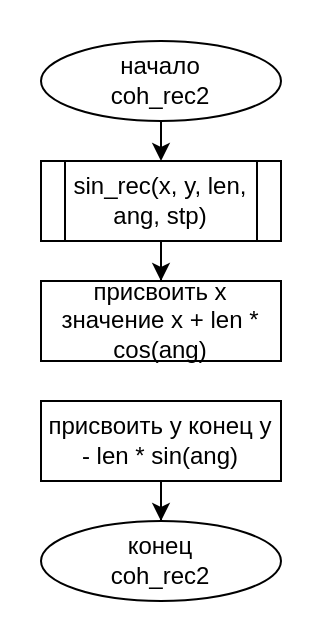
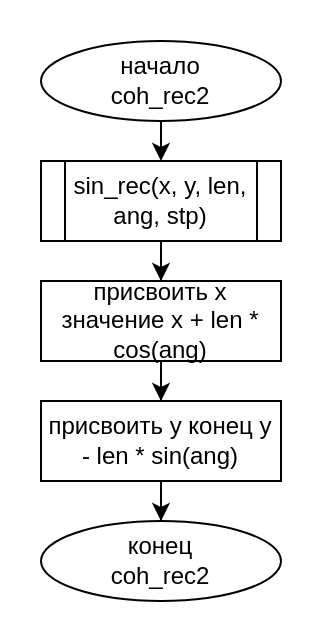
edge "присвоить x значение x + len * cos(ang)" -> "присвоить y конец y - len * sin(ang)": added
